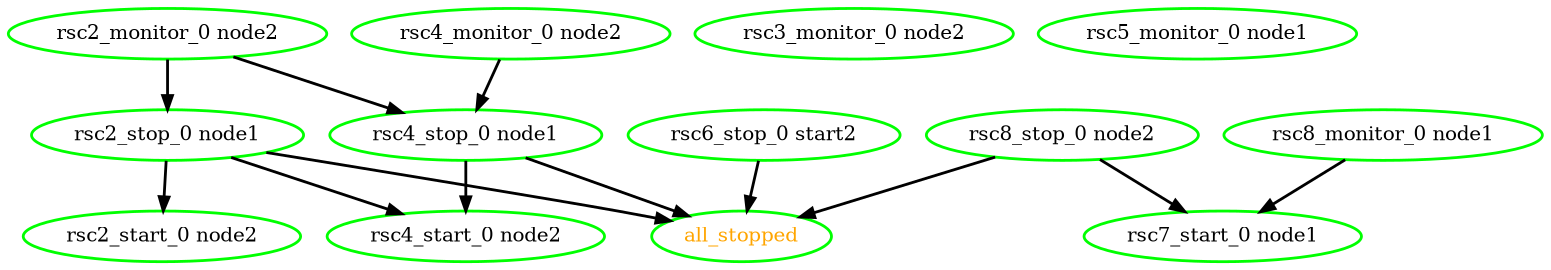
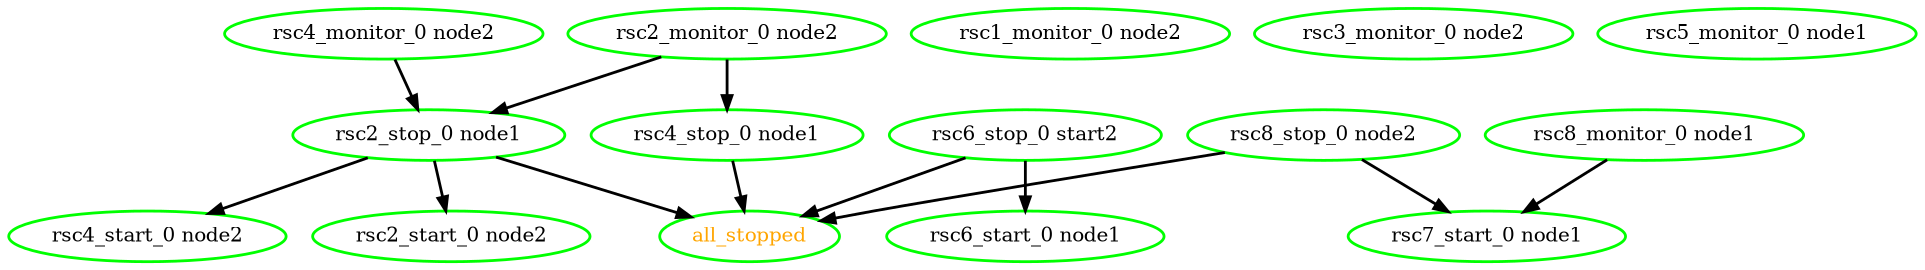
node "rsc1_monitor_0 node2": added
edge "rsc4_monitor_0 node2" -> "rsc4_stop_0 node1": now "rsc4_monitor_0 node2" -> "rsc2_stop_0 node1"
edge "rsc4_stop_0 node1" -> "rsc4_start_0 node2": removed
node "rsc6_start_0 node1": added
